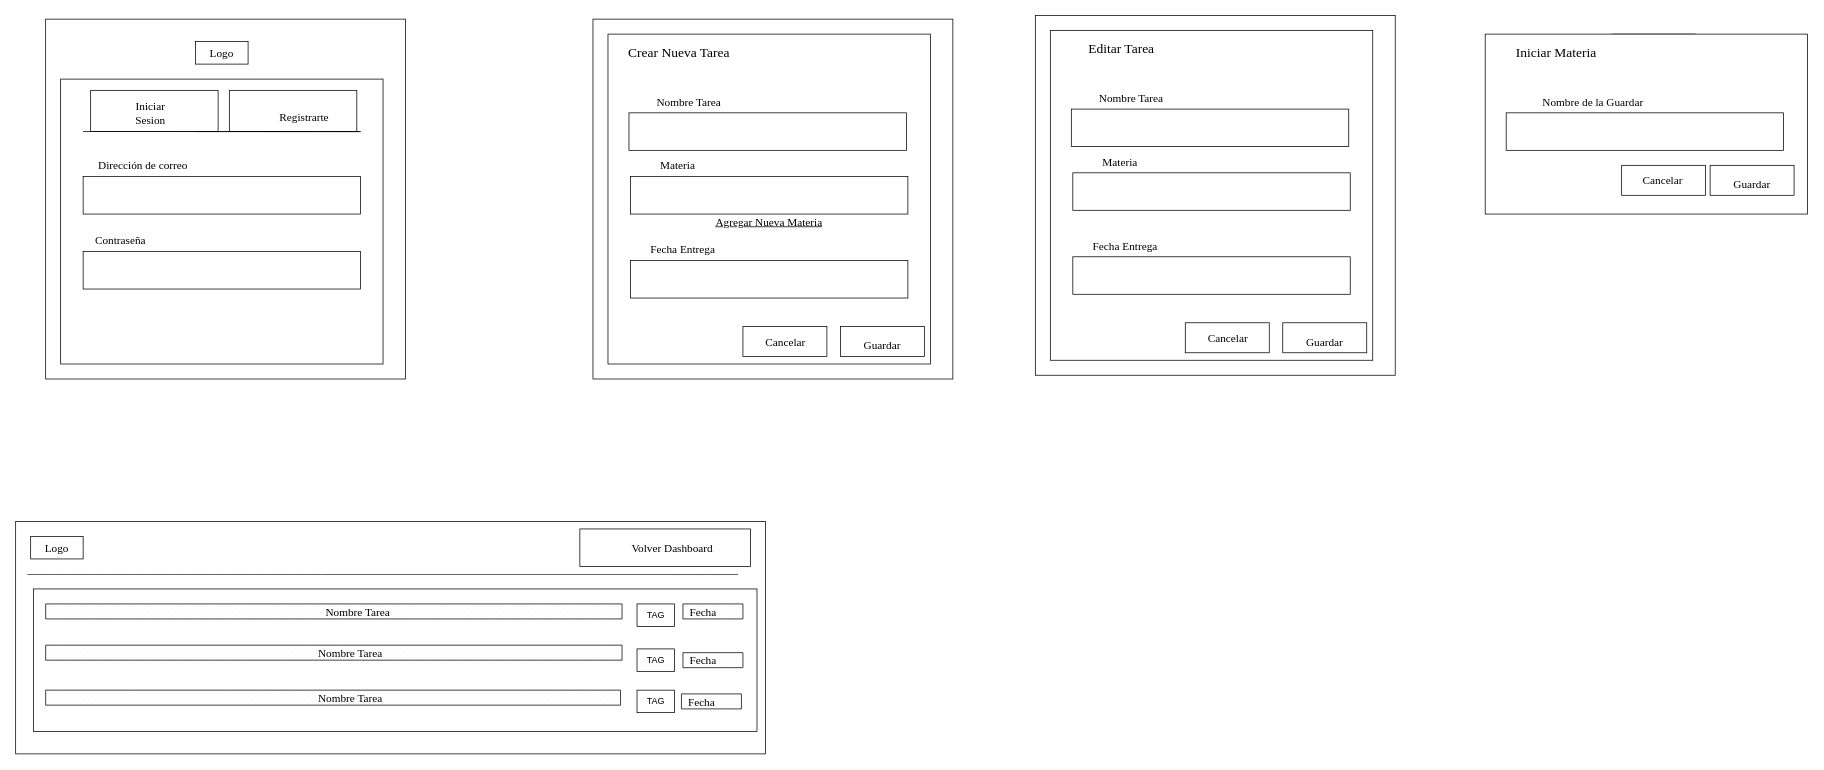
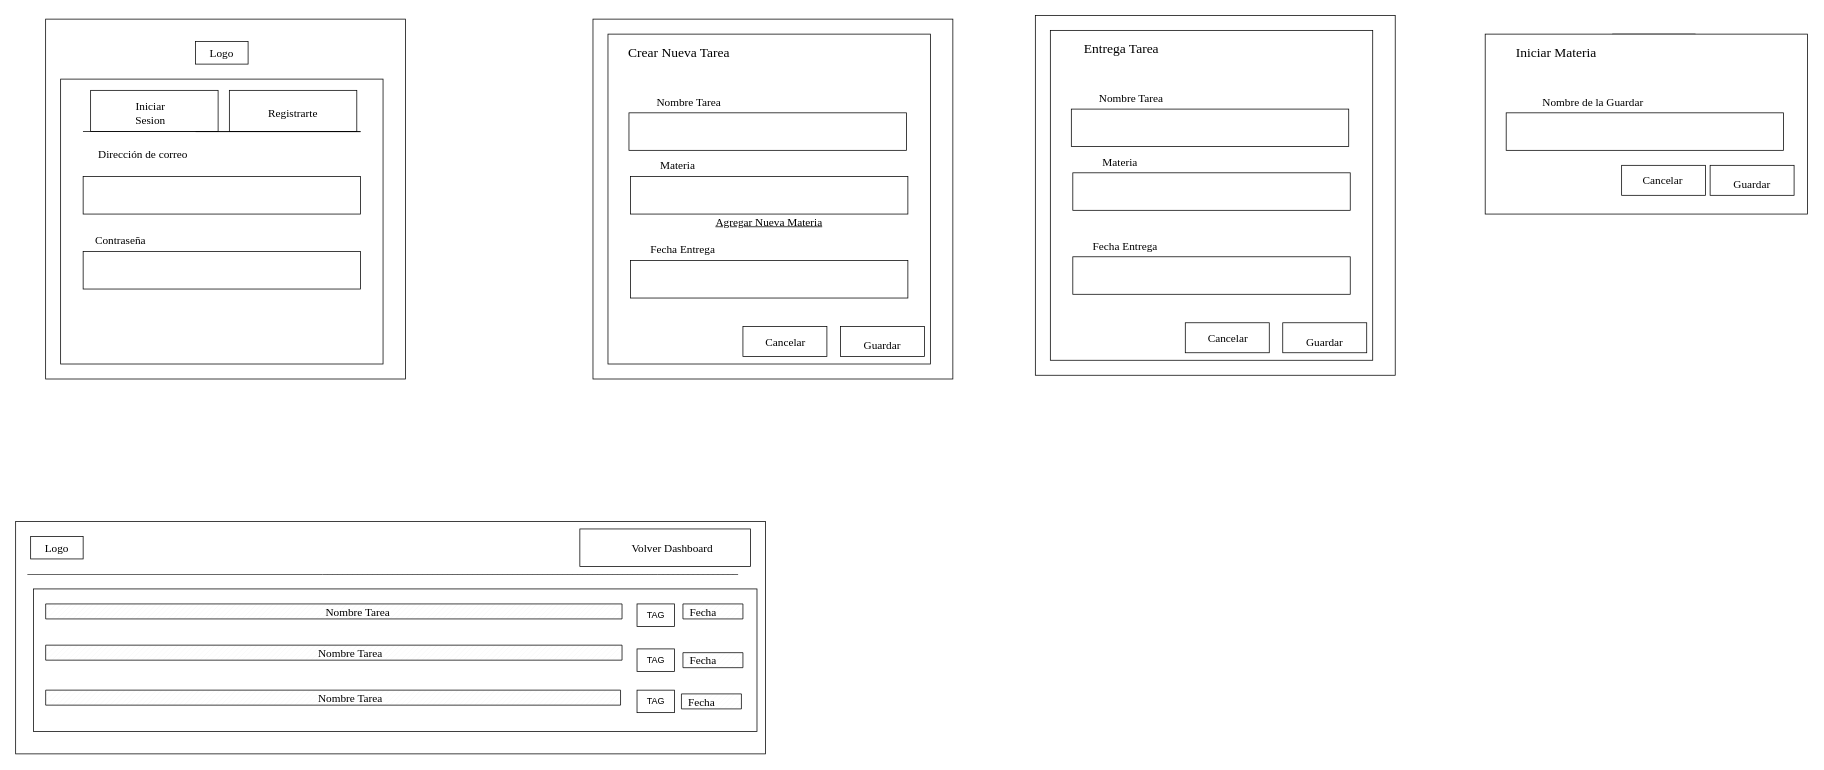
node "Editar Tarea": label "Editar Tarea" -> "Entrega Tarea"
node "Registrarte": moved (304, 117) -> (293, 113)
node "Dirección de correo": moved (143, 165) -> (143, 154)
